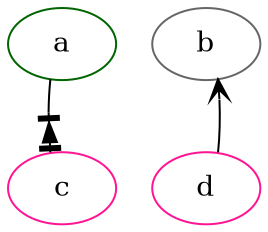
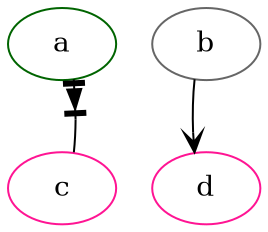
edge "a" -> "c": reversed
edge "d" -> "b": reversed
